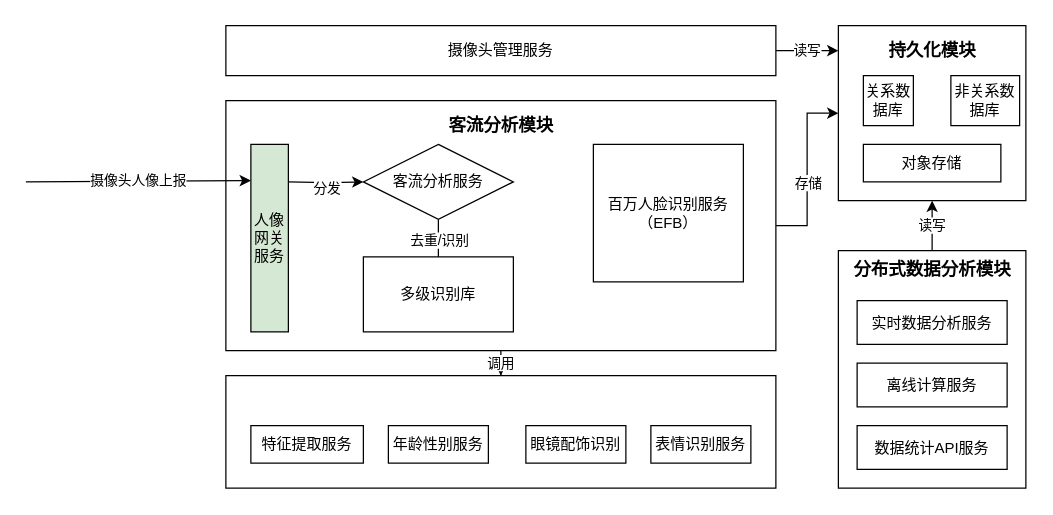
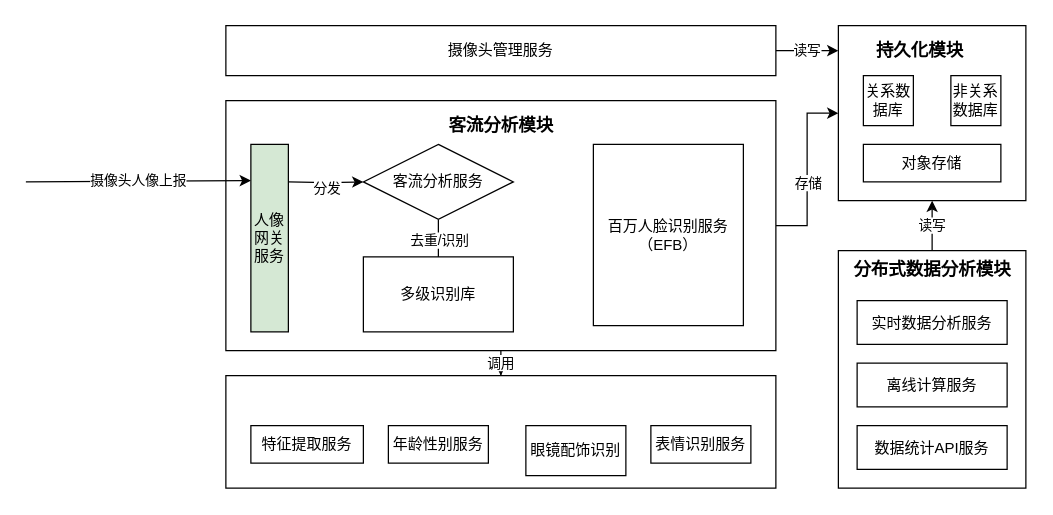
node "持久化模块": moved (932, 51) -> (919, 51)
node "非关系数据库": size 69x50 -> 50x50
node "百万人脸识别服务（EFB）": size 150x138 -> 150x181
node "眼镜配饰识别": size 100x38 -> 100x50
